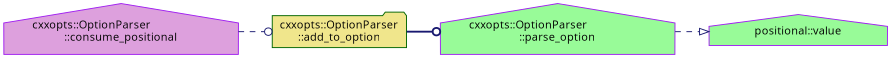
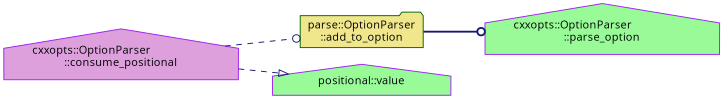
node "cxxopts::OptionParser ::add_to_option": label "cxxopts::OptionParser ::add_to_option" -> "parse::OptionParser ::add_to_option"
edge "cxxopts::OptionParser ::parse_option" -> "positional::value": now "cxxopts::OptionParser ::consume_positional" -> "positional::value"
